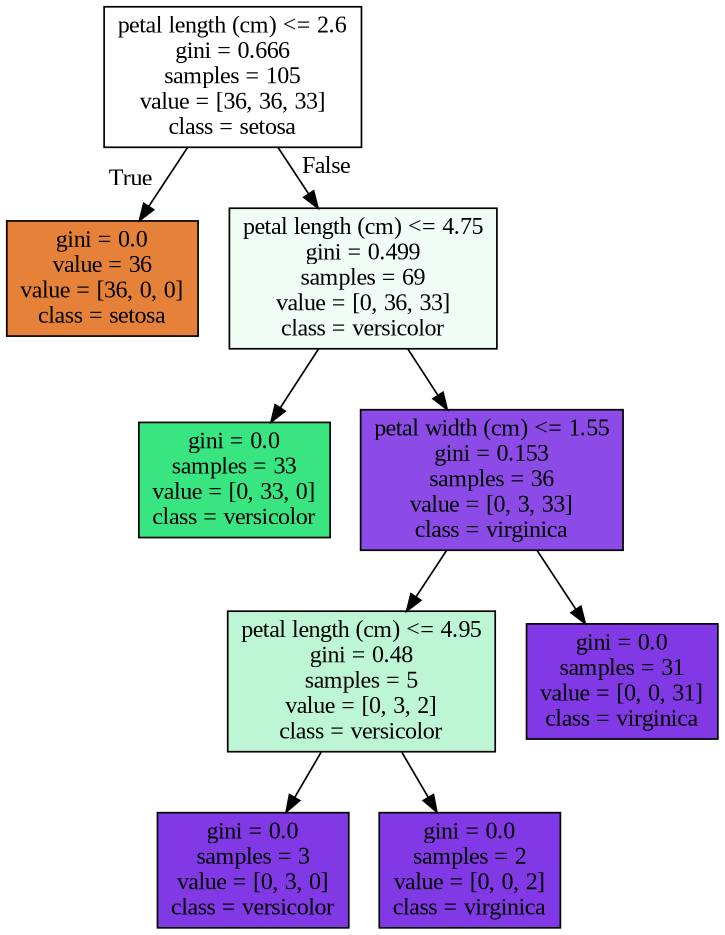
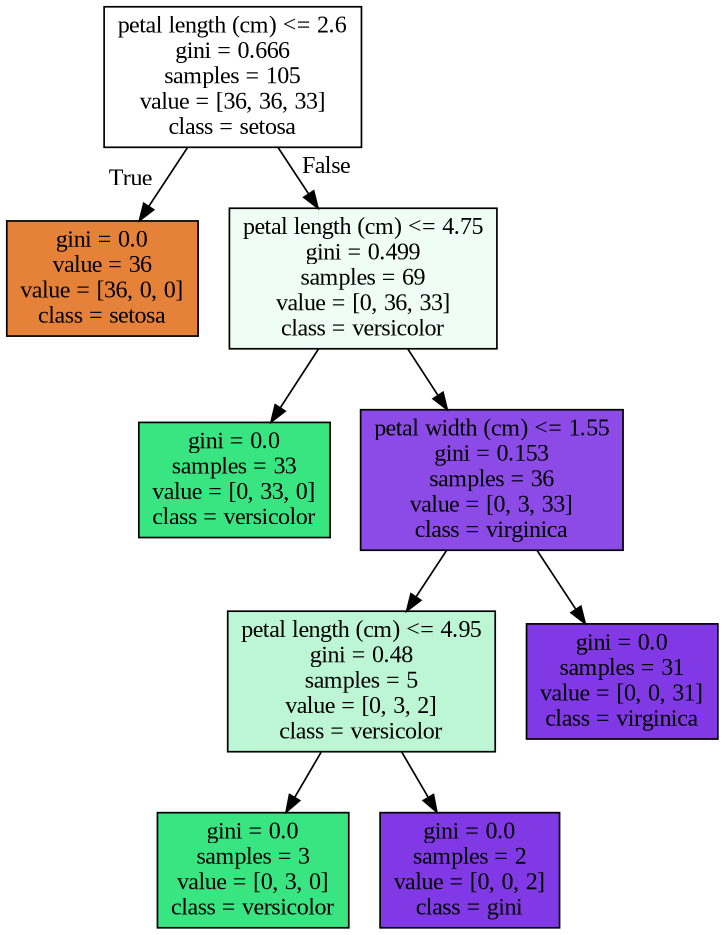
node "gini = 0.0 samples = 3 value = [0, 3, 0] class = versicolor": fillcolor #8139e5 -> #39e581
node "gini = 0.0 samples = 2 value = [0, 0, 2] class = virginica": label "gini = 0.0 samples = 2 value = [0, 0, 2] class = virginica" -> "gini = 0.0 samples = 2 value = [0, 0, 2] class = gini"
